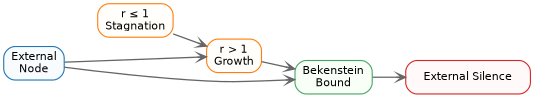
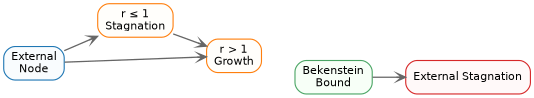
edge "r > 1 Growth" -> "Bekenstein Bound": removed
node "External Silence": label "External Silence" -> "External Stagnation"
edge "External Node" -> "Bekenstein Bound": now "External Node" -> "r ≤ 1 Stagnation"
